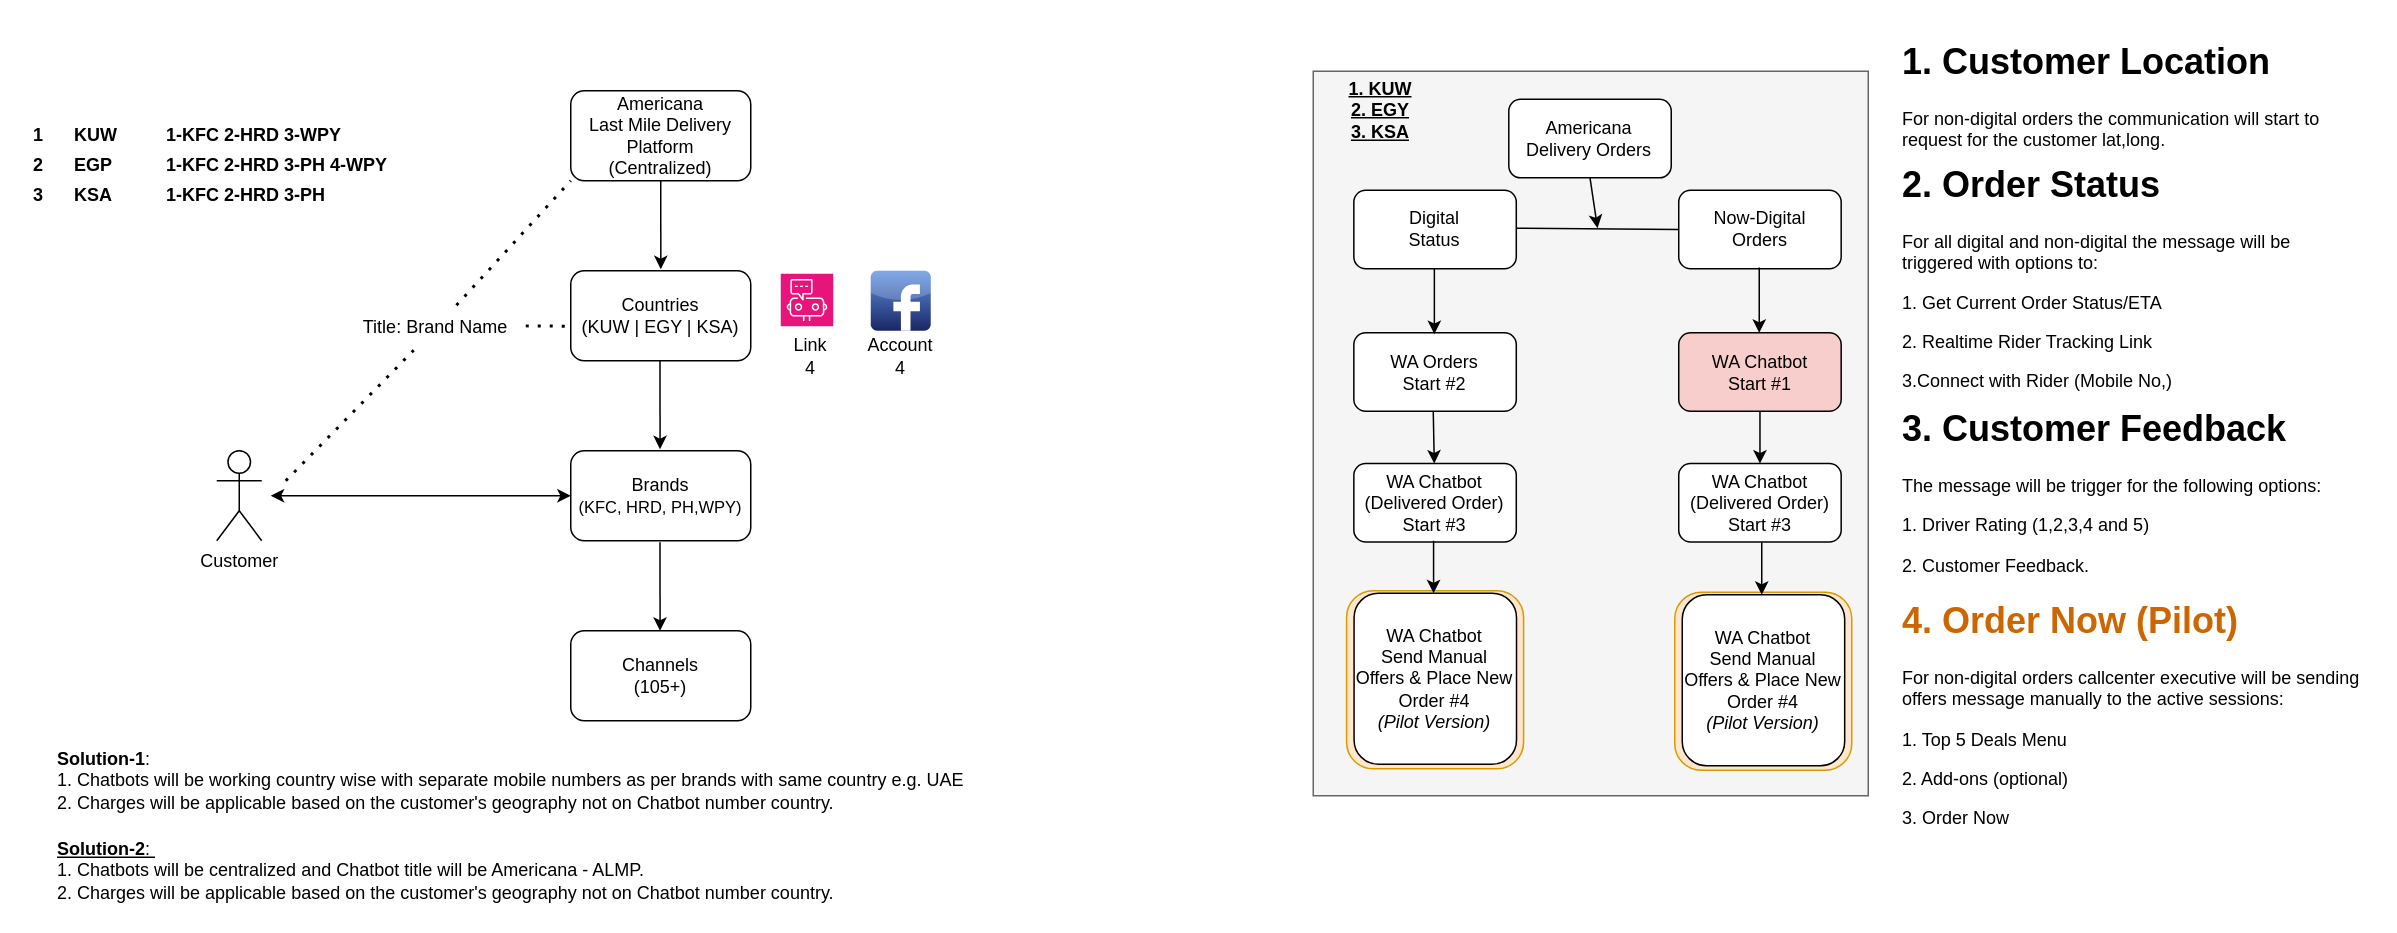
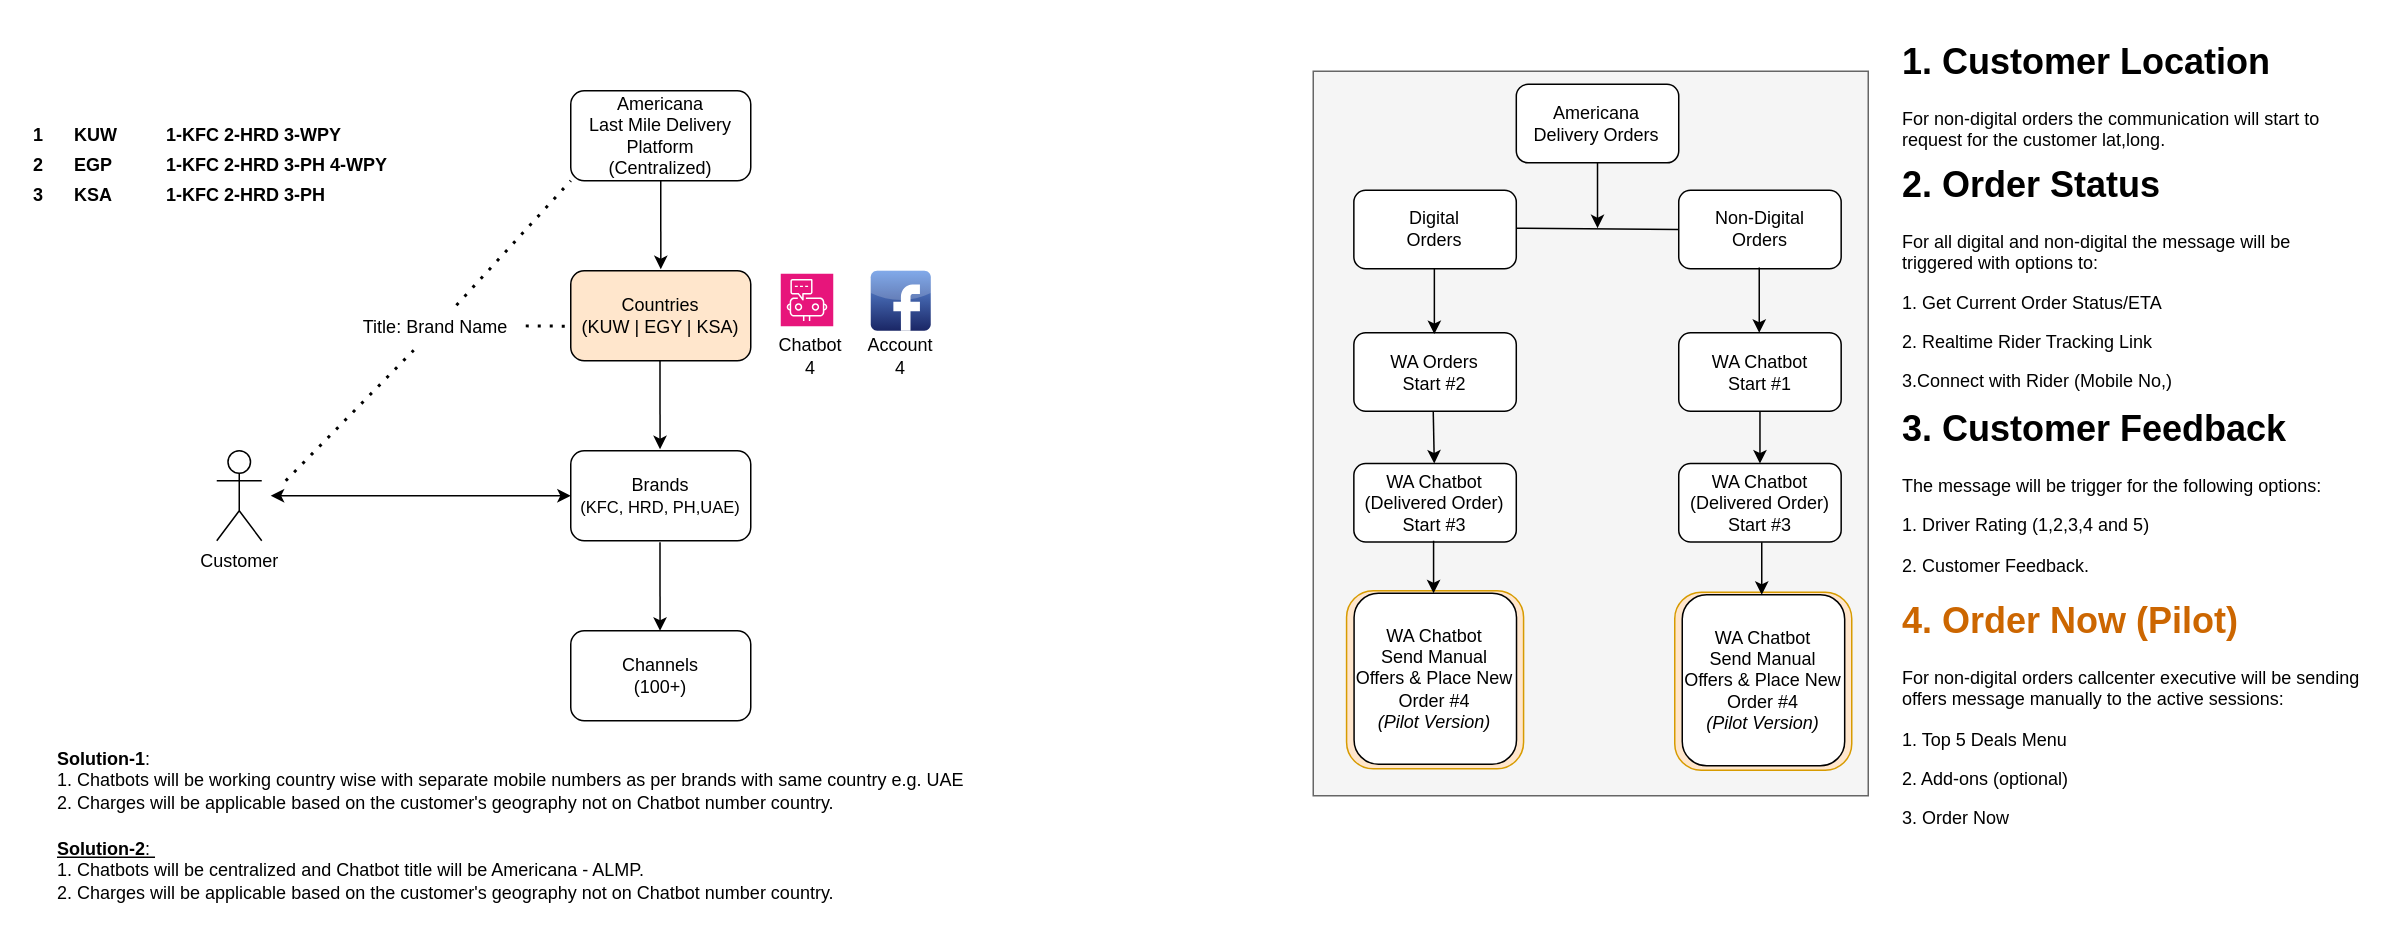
node "1. KUW 2. EGY 3. KSA": removed
node "Americana Delivery Orders": moved (1590, 139) -> (1598, 124)
node "Digital Status": label "Digital Status" -> "Digital Orders"
node "Now-Digital Orders": label "Now-Digital Orders" -> "Non-Digital Orders"
node "Countries (KUW | EGY | KSA)": fillcolor #ffffff -> #ffe6cc
node "Link 4": label "Link 4" -> "Chatbot 4"
node "WA Chatbot Start #1": fillcolor #f8cecc -> #ffffff
node "Brands (KFC, HRD, PH,WPY)": label "Brands (KFC, HRD, PH,WPY)" -> "Brands (KFC, HRD, PH,UAE)"
node "Channels (105+)": label "Channels (105+)" -> "Channels (100+)"
